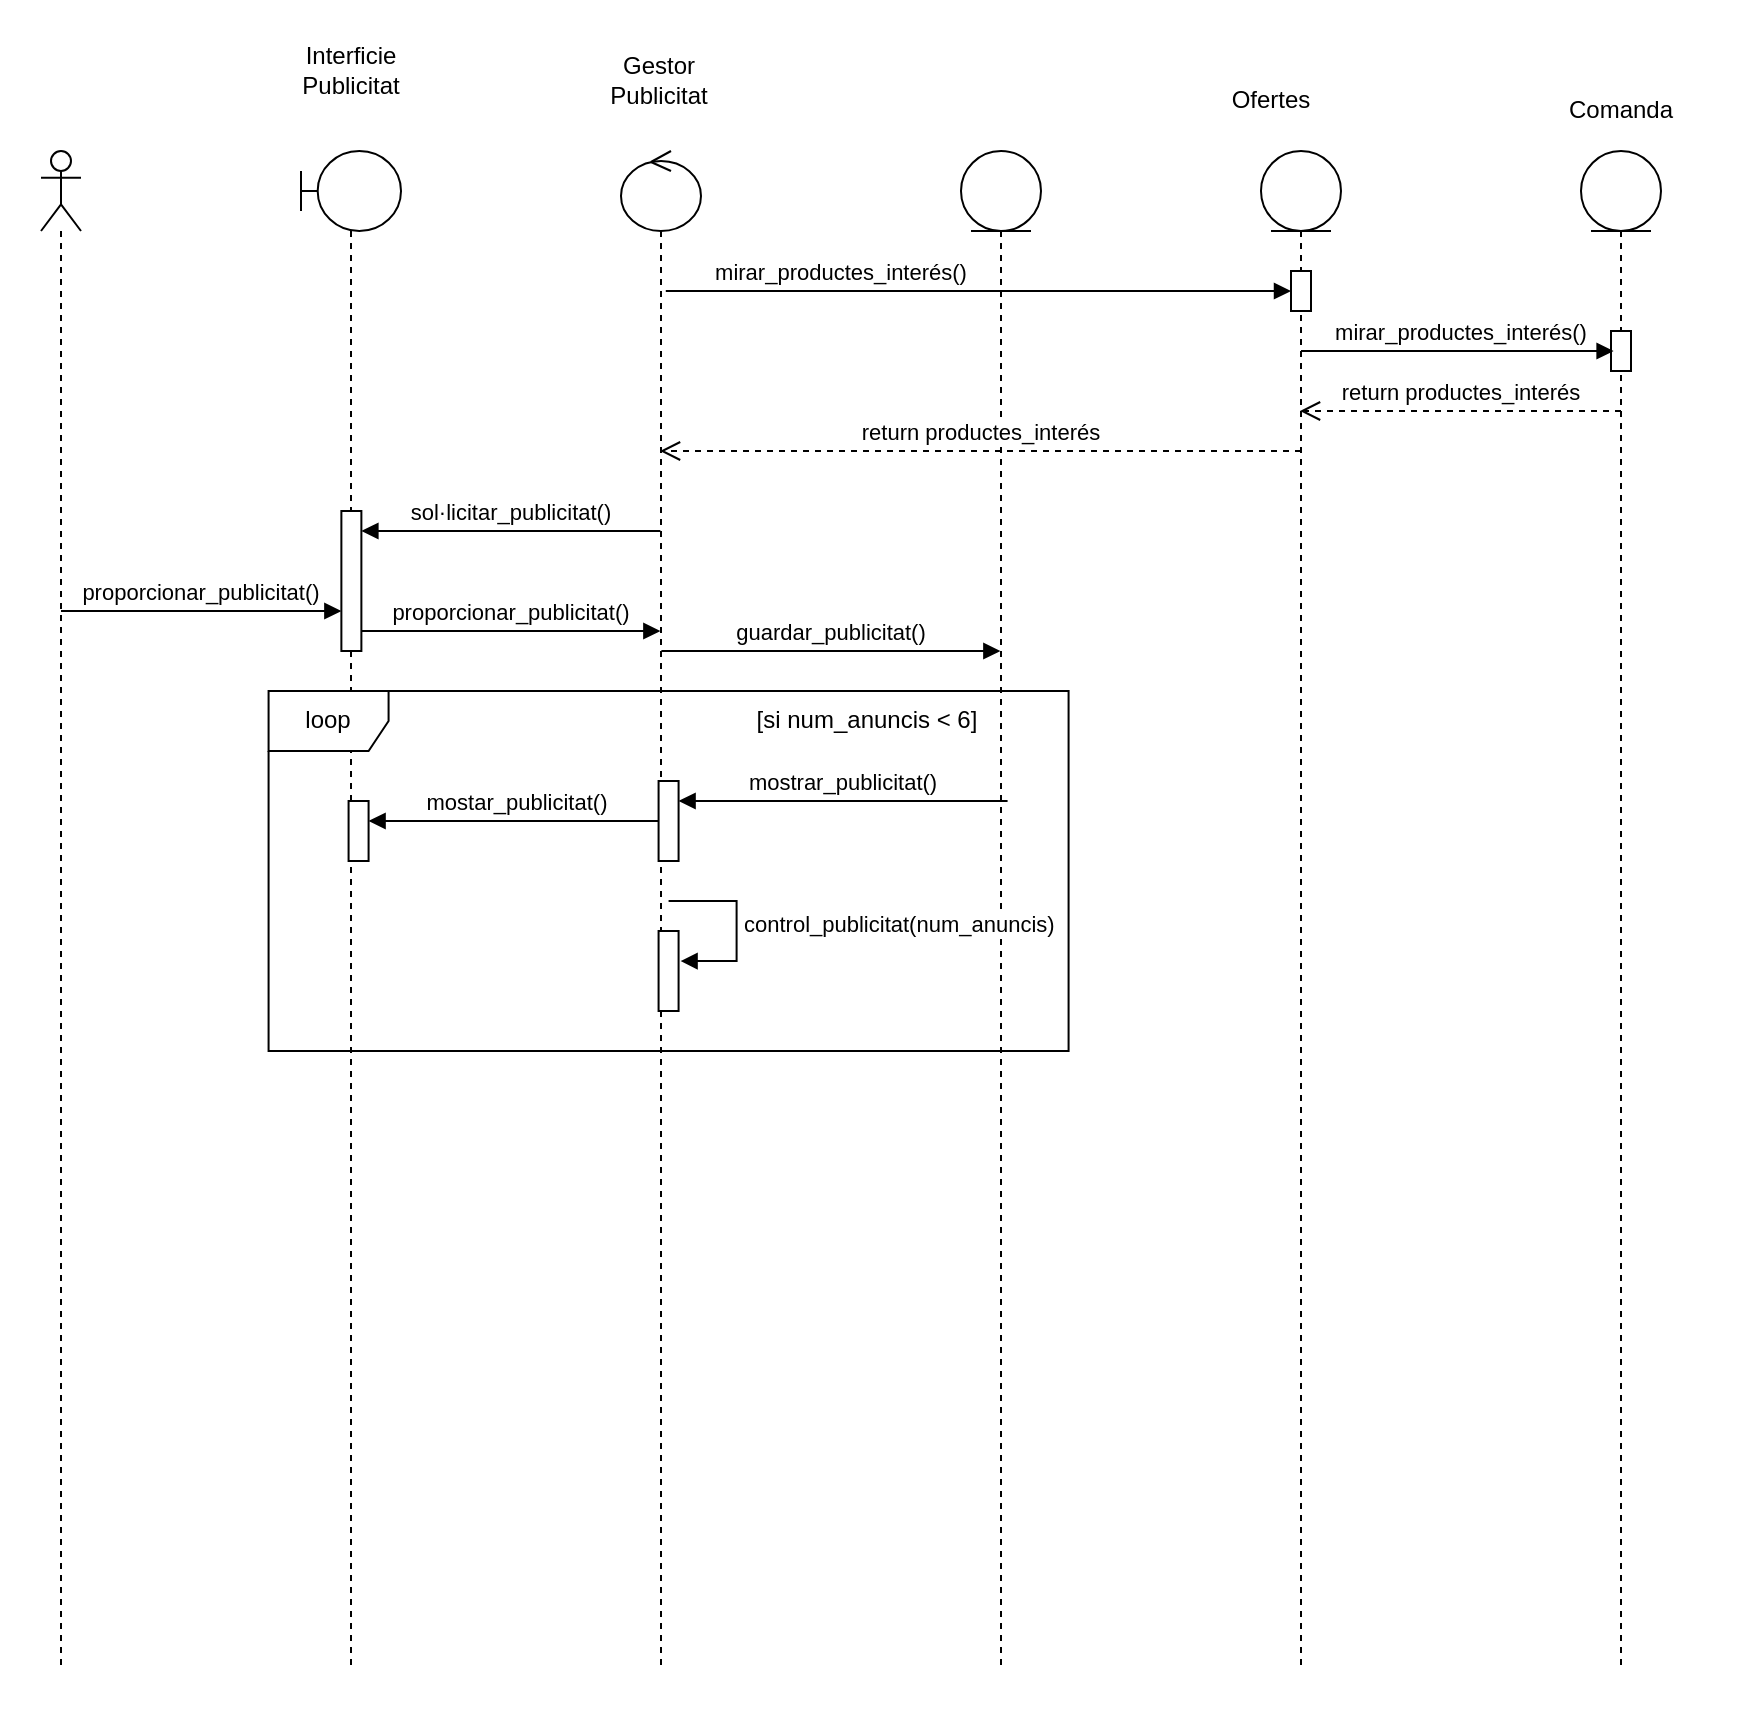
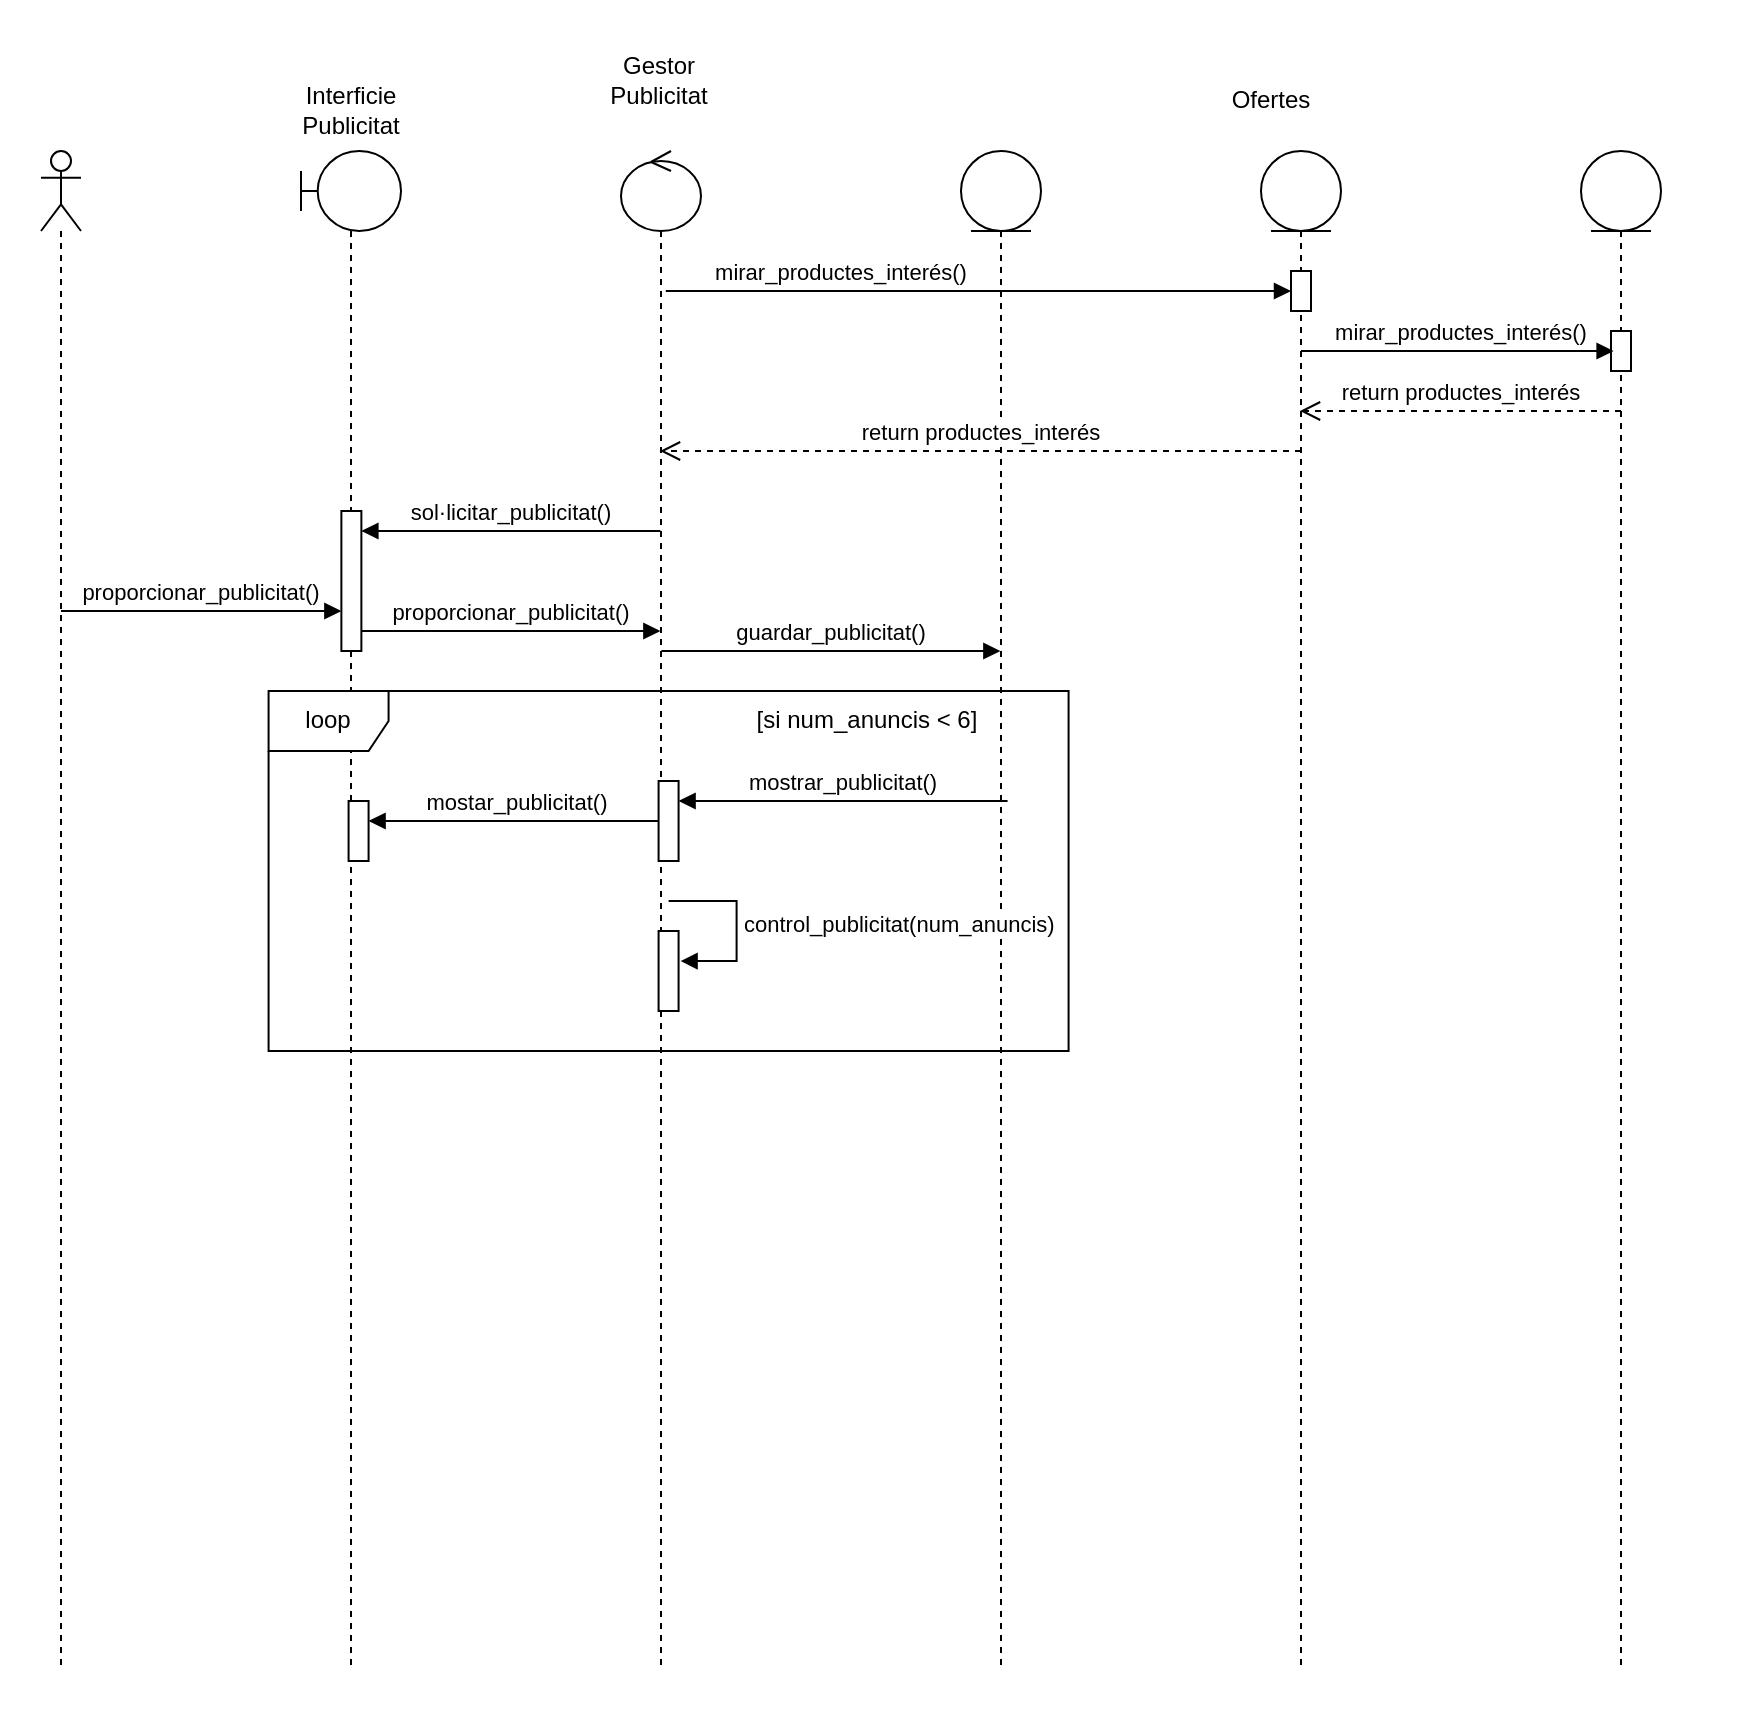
node "Interficie Publicitat": moved (351, 71) -> (351, 111)
node "Comanda": removed
